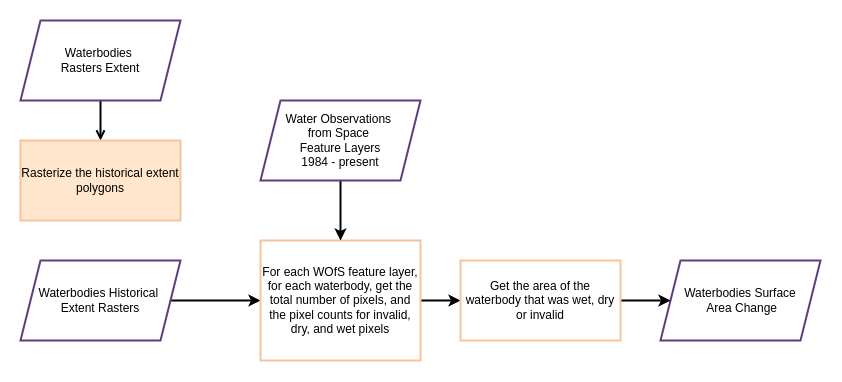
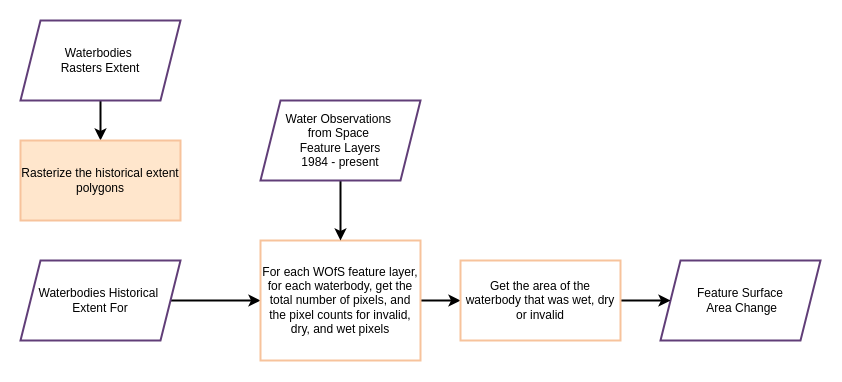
edge "Waterbodies Rasters Extent" -> "Rasterize the historical extent polygons": arrowhead open -> classic
node "Waterbodies Historical Extent Rasters": label "Waterbodies Historical Extent Rasters" -> "Waterbodies Historical Extent For"
node "Waterbodies Surface Area Change": label "Waterbodies Surface Area Change" -> "Feature Surface Area Change"
